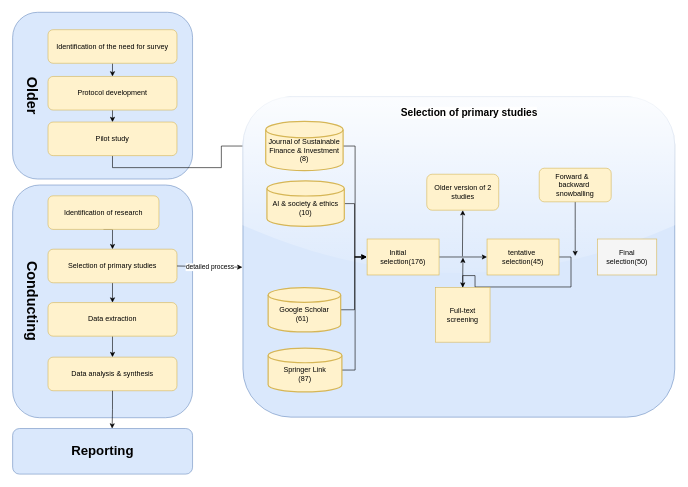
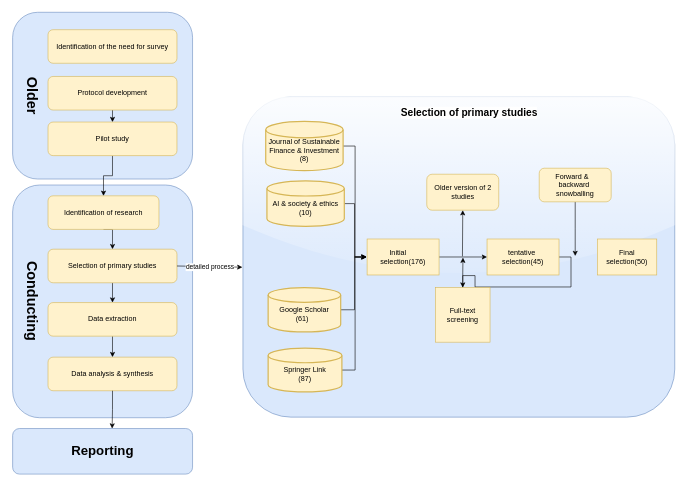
edge "Identification of the need for survey" -> "Protocol development": removed
edge "Pilot study" -> "Journal of Sustainable Finance & Investment (8)": now "Pilot study" -> "Identification of research"
node "Final selection(50)": fillcolor #f5f5f5 -> #fff2cc
